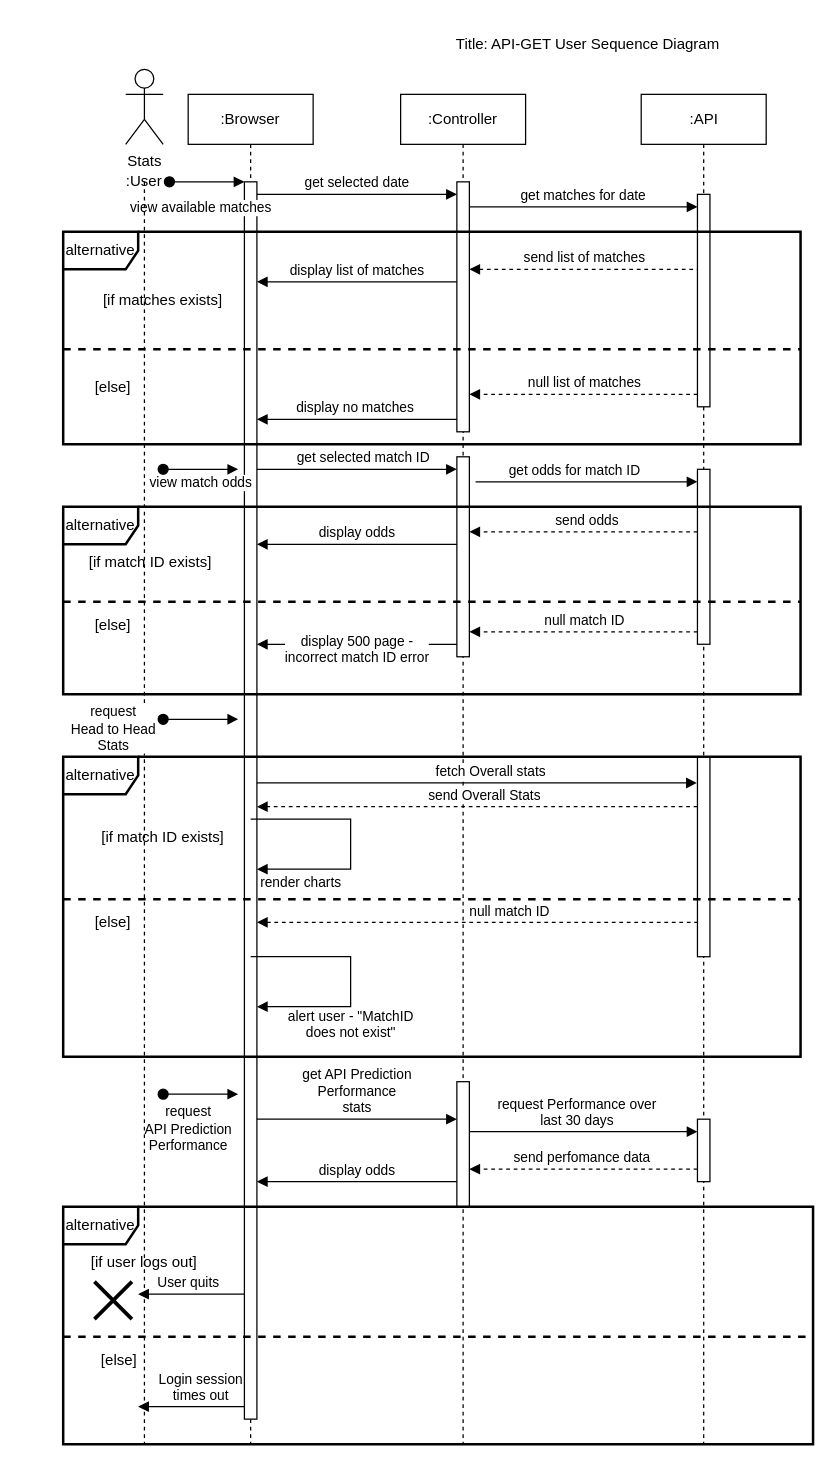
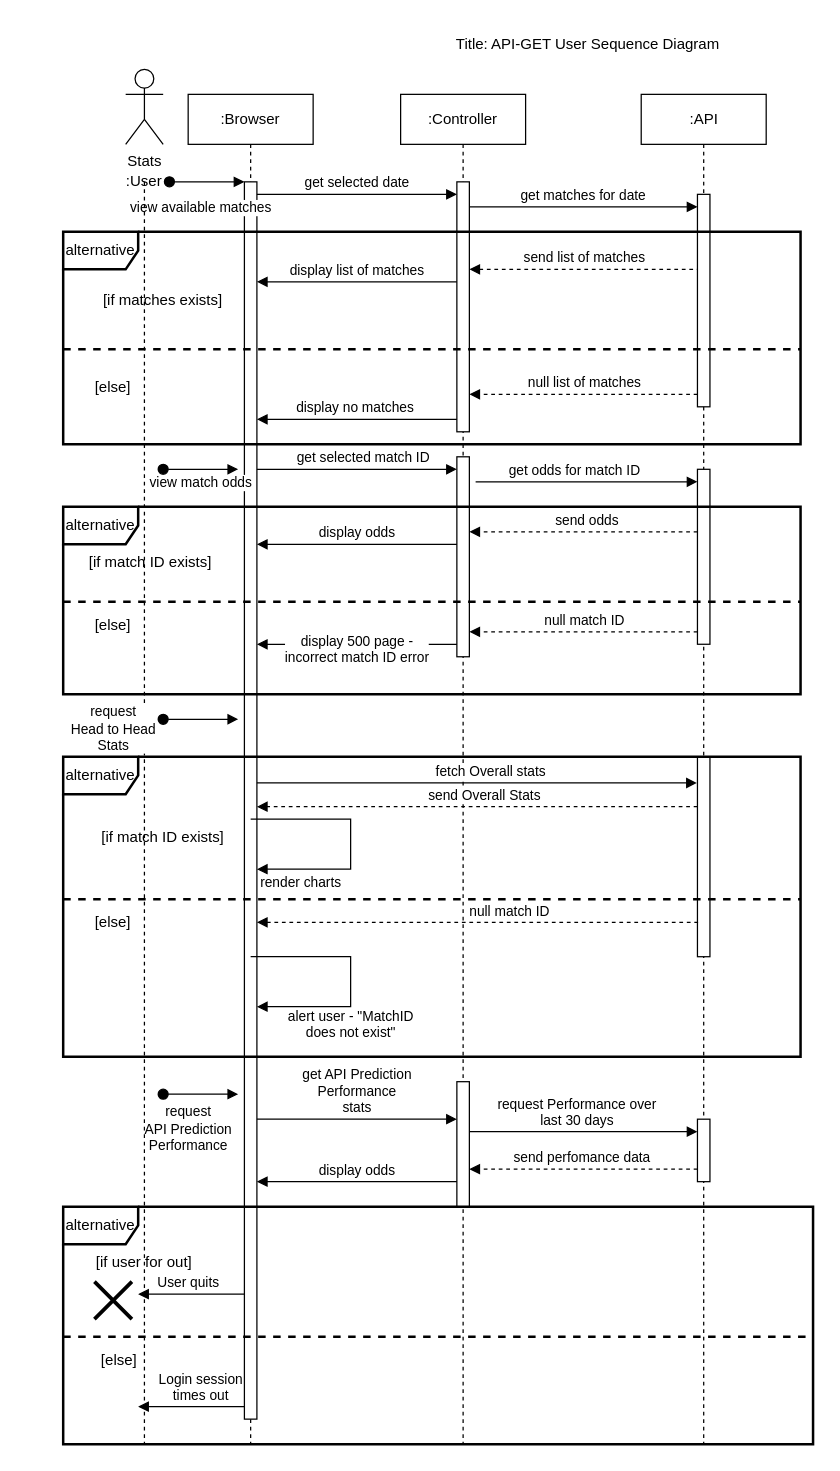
node "[if user logs out]": label "[if user logs out]" -> "[if user for out]"
